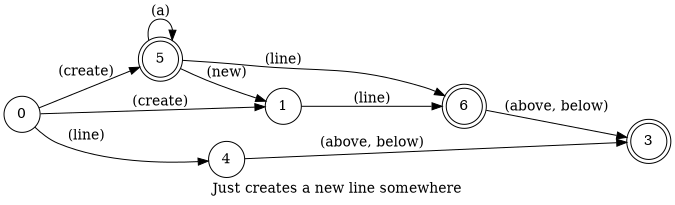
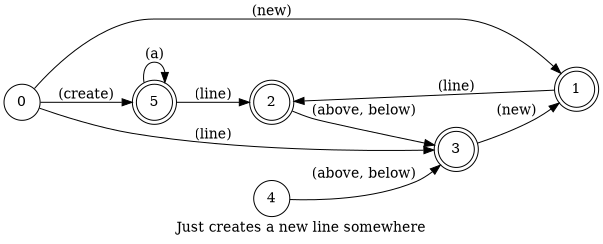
edge "5" -> "1": now "3" -> "1"
edge "0" -> "1": label "(create)" -> "(new)"
node "1": shape circle -> doublecircle
node "6": label "6" -> "2"
edge "0" -> "4": now "0" -> "3"
